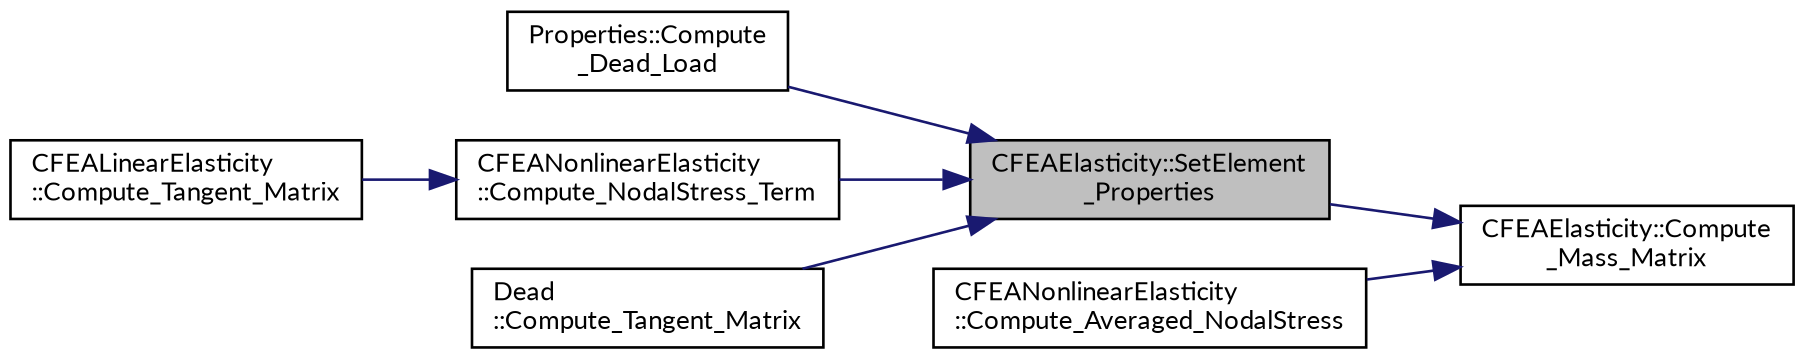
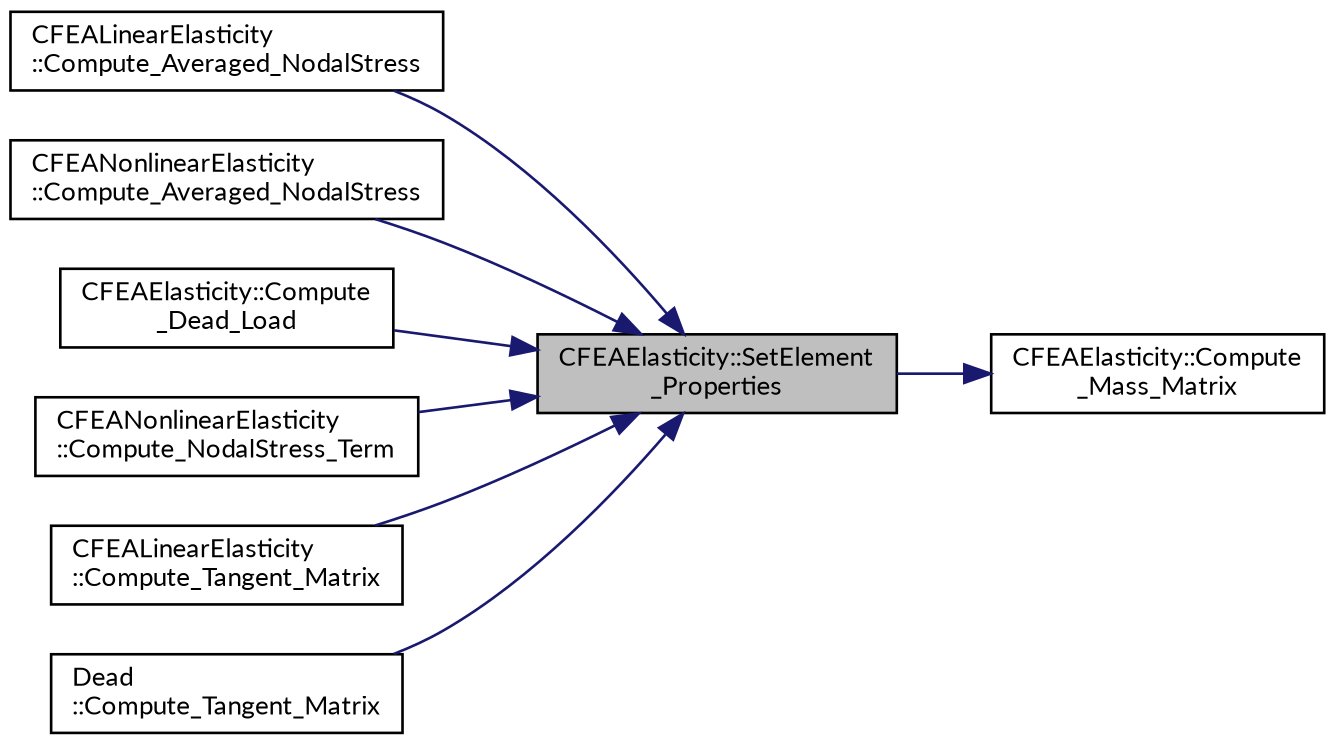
node "CFEALinearElasticity ::Compute_Averaged_NodalStress": added
node "Properties::Compute _Dead_Load": label "Properties::Compute _Dead_Load" -> "CFEAElasticity::Compute _Dead_Load"
edge "CFEALinearElasticity ::Compute_Tangent_Matrix" -> "CFEANonlinearElasticity ::Compute_NodalStress_Term": now "CFEALinearElasticity ::Compute_Tangent_Matrix" -> "CFEAElasticity::SetElement _Properties"
edge "CFEANonlinearElasticity ::Compute_Averaged_NodalStress" -> "CFEAElasticity::Compute _Mass_Matrix": now "CFEANonlinearElasticity ::Compute_Averaged_NodalStress" -> "CFEAElasticity::SetElement _Properties"
